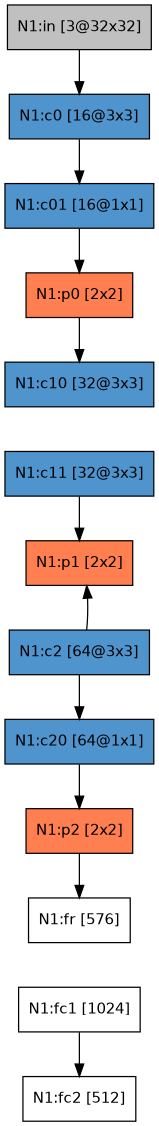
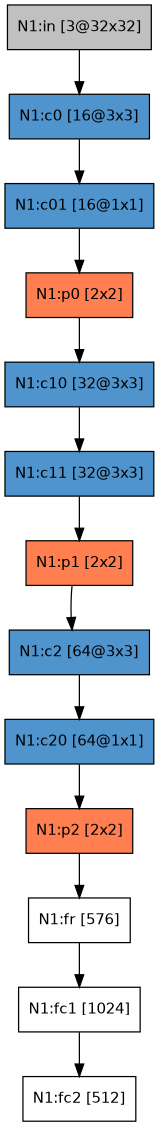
edge "N1:c10 [32@3x3]" -> "N1:c11 [32@3x3]": added
edge "N1:c2 [64@3x3]" -> "N1:p1 [2x2]": reversed
edge "N1:fr [576]" -> "N1:fc1 [1024]": added
